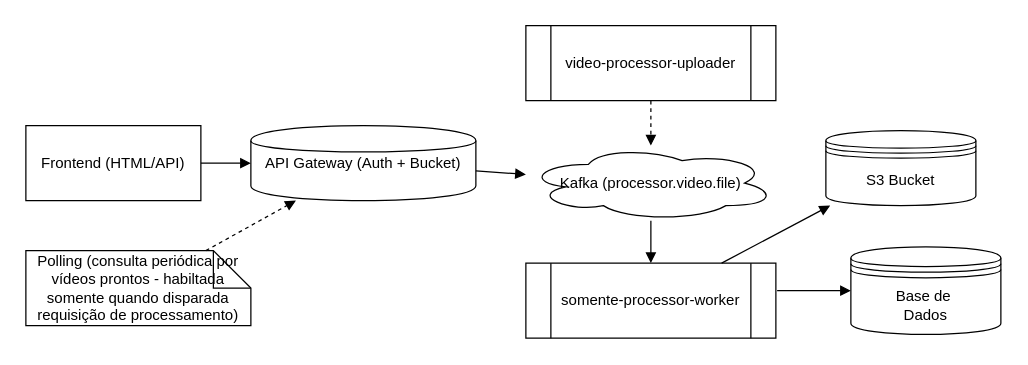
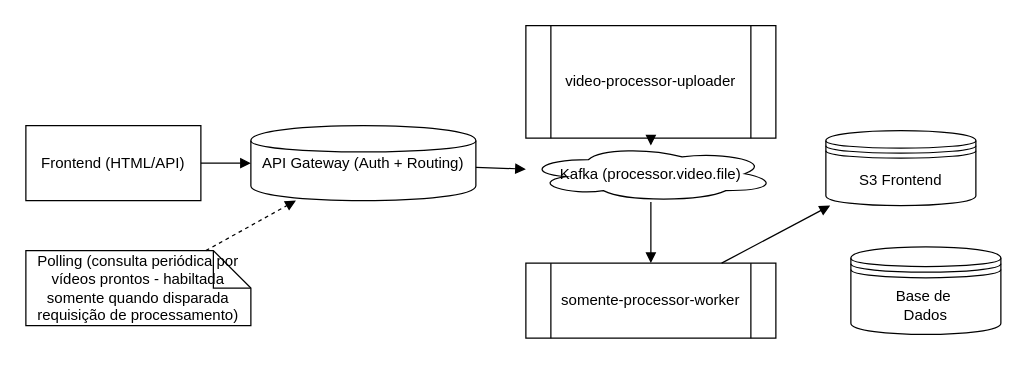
node "video-processor-uploader": size 250x75 -> 250x113
node "API Gateway (Auth + Bucket)": label "API Gateway (Auth + Bucket)" -> "API Gateway (Auth + Routing)"
node "S3 Bucket": label "S3 Bucket" -> "S3 Frontend"
node "Kafka (processor.video.file)": size 250x75 -> 250x56
edge "somente-processor-worker" -> "Base de Dados": removed
